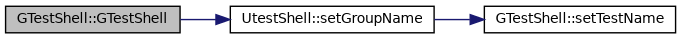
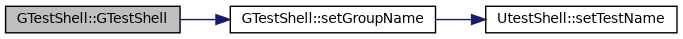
node "UtestShell::setGroupName": label "UtestShell::setGroupName" -> "GTestShell::setGroupName"
node "GTestShell::setTestName": label "GTestShell::setTestName" -> "UtestShell::setTestName"
